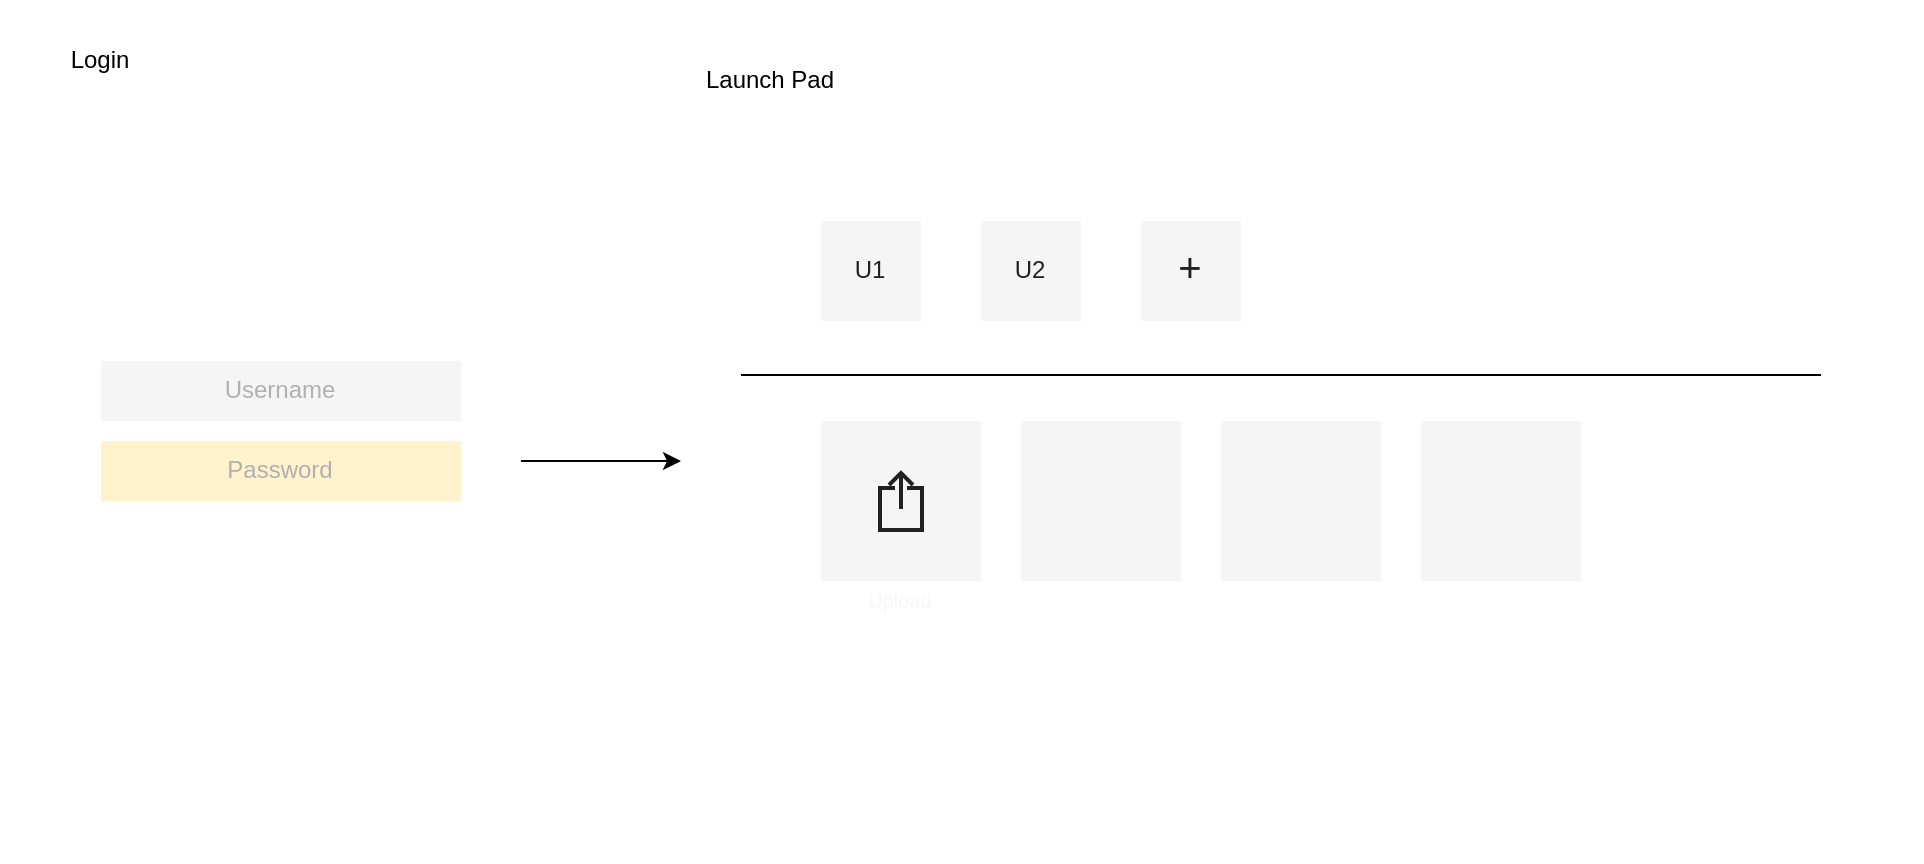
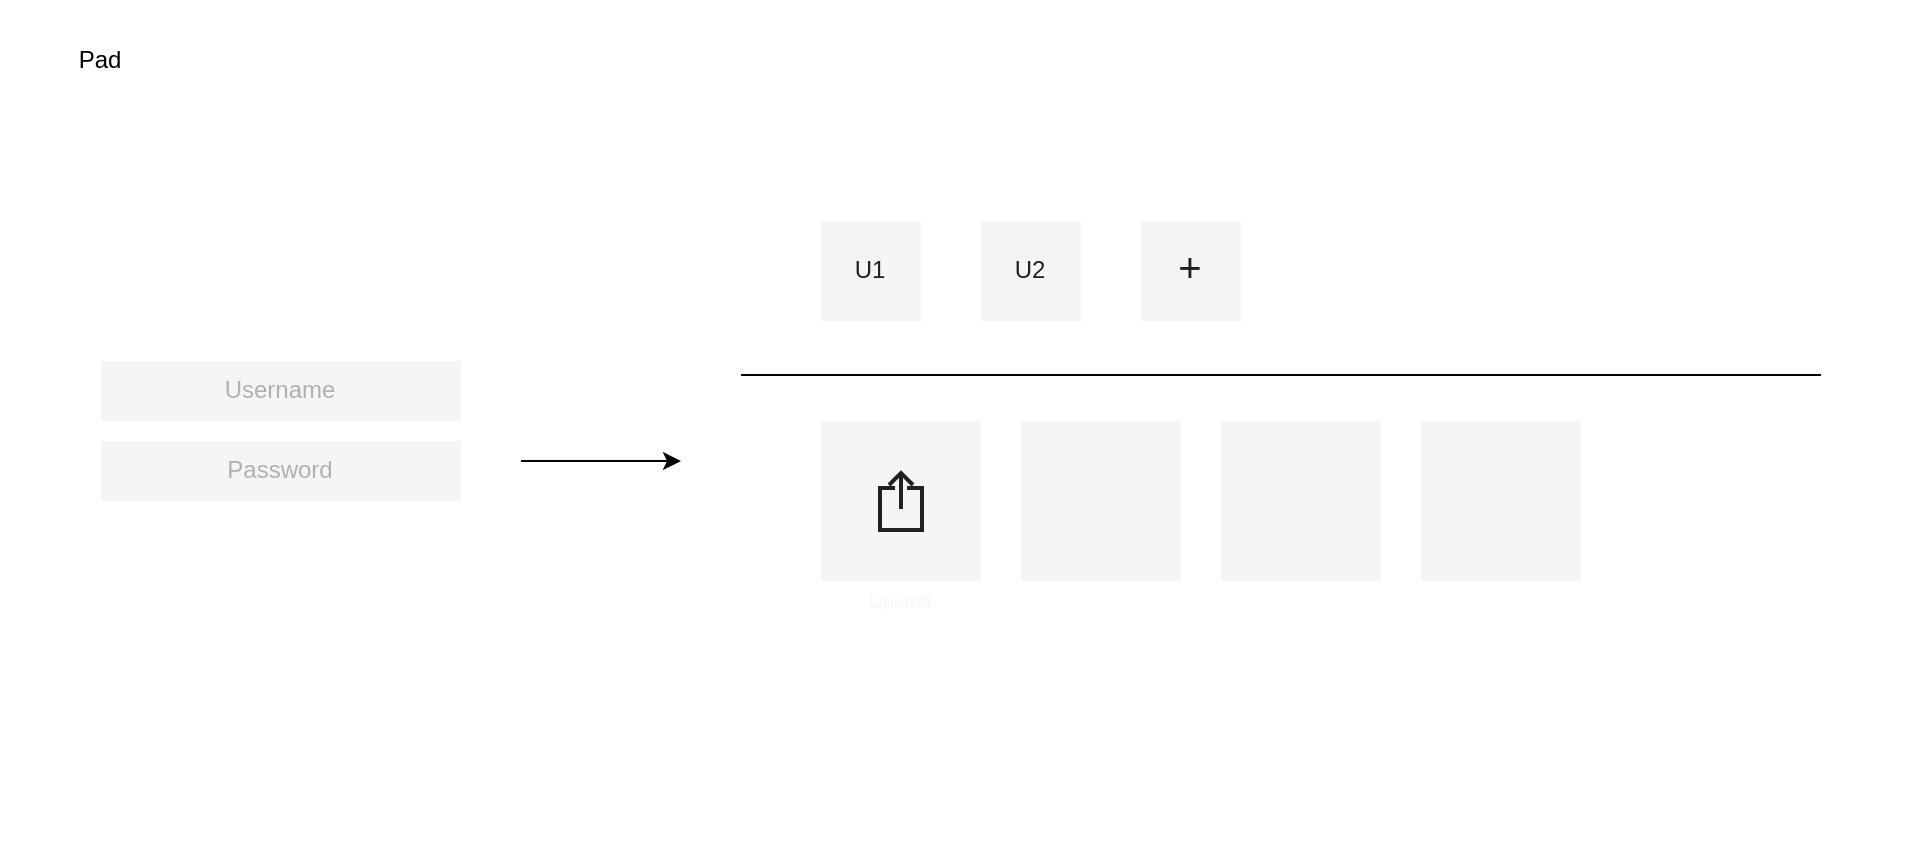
node "Login": label "Login" -> "Pad"
node "Launch Pad": removed
node "Password": fillcolor #fff2cc -> #f5f5f5
